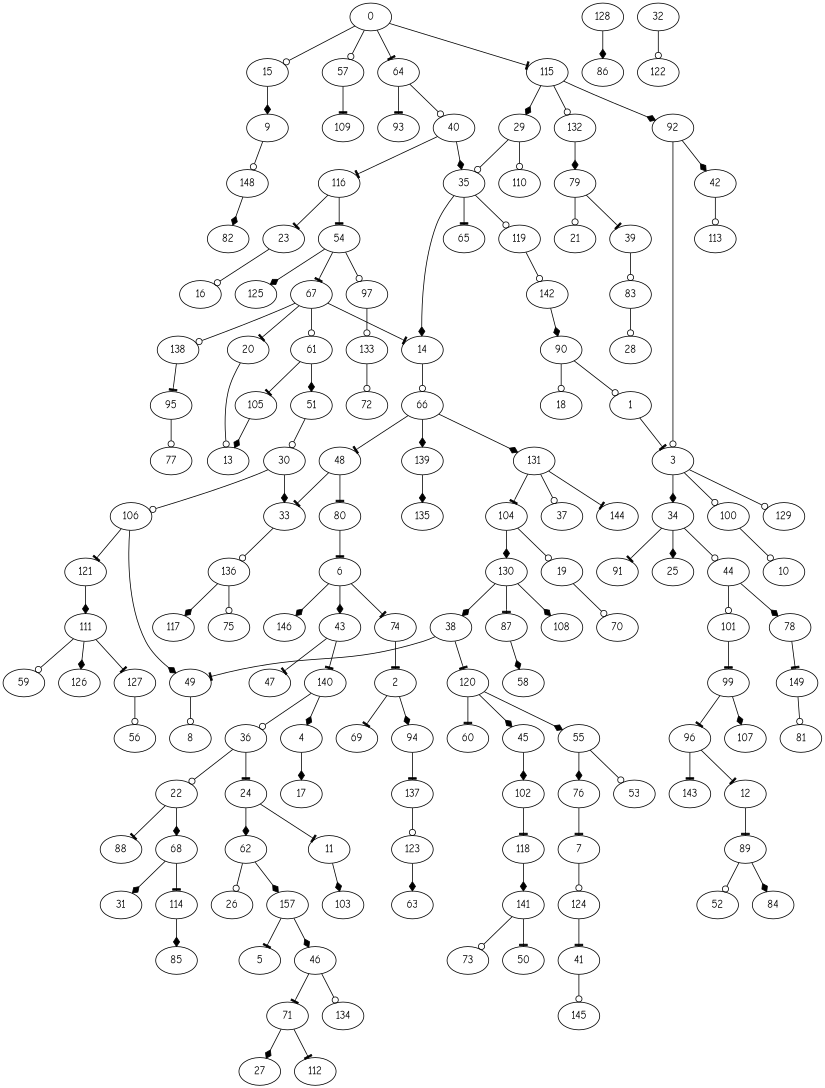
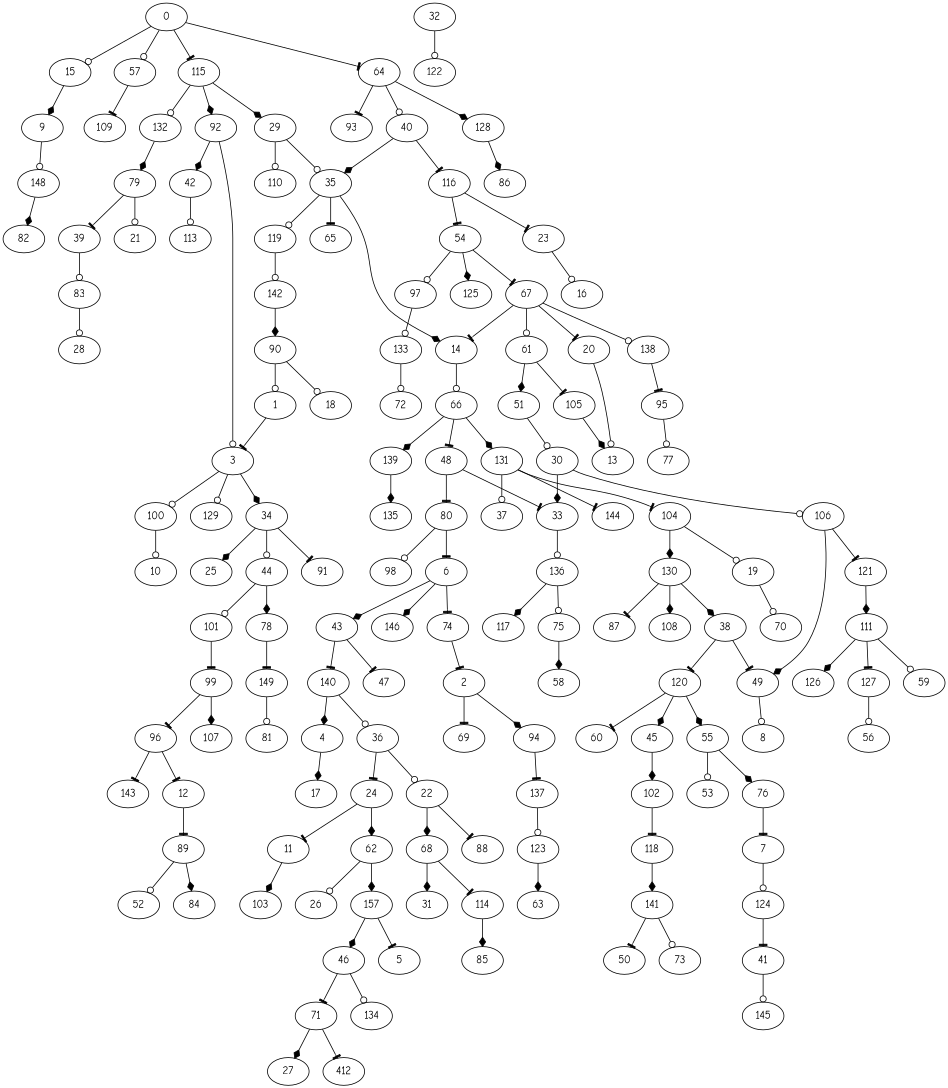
edge "64" -> "128": added
node "98": added
edge "87" -> "58": now "75" -> "58"
node "112": label "112" -> "412"
